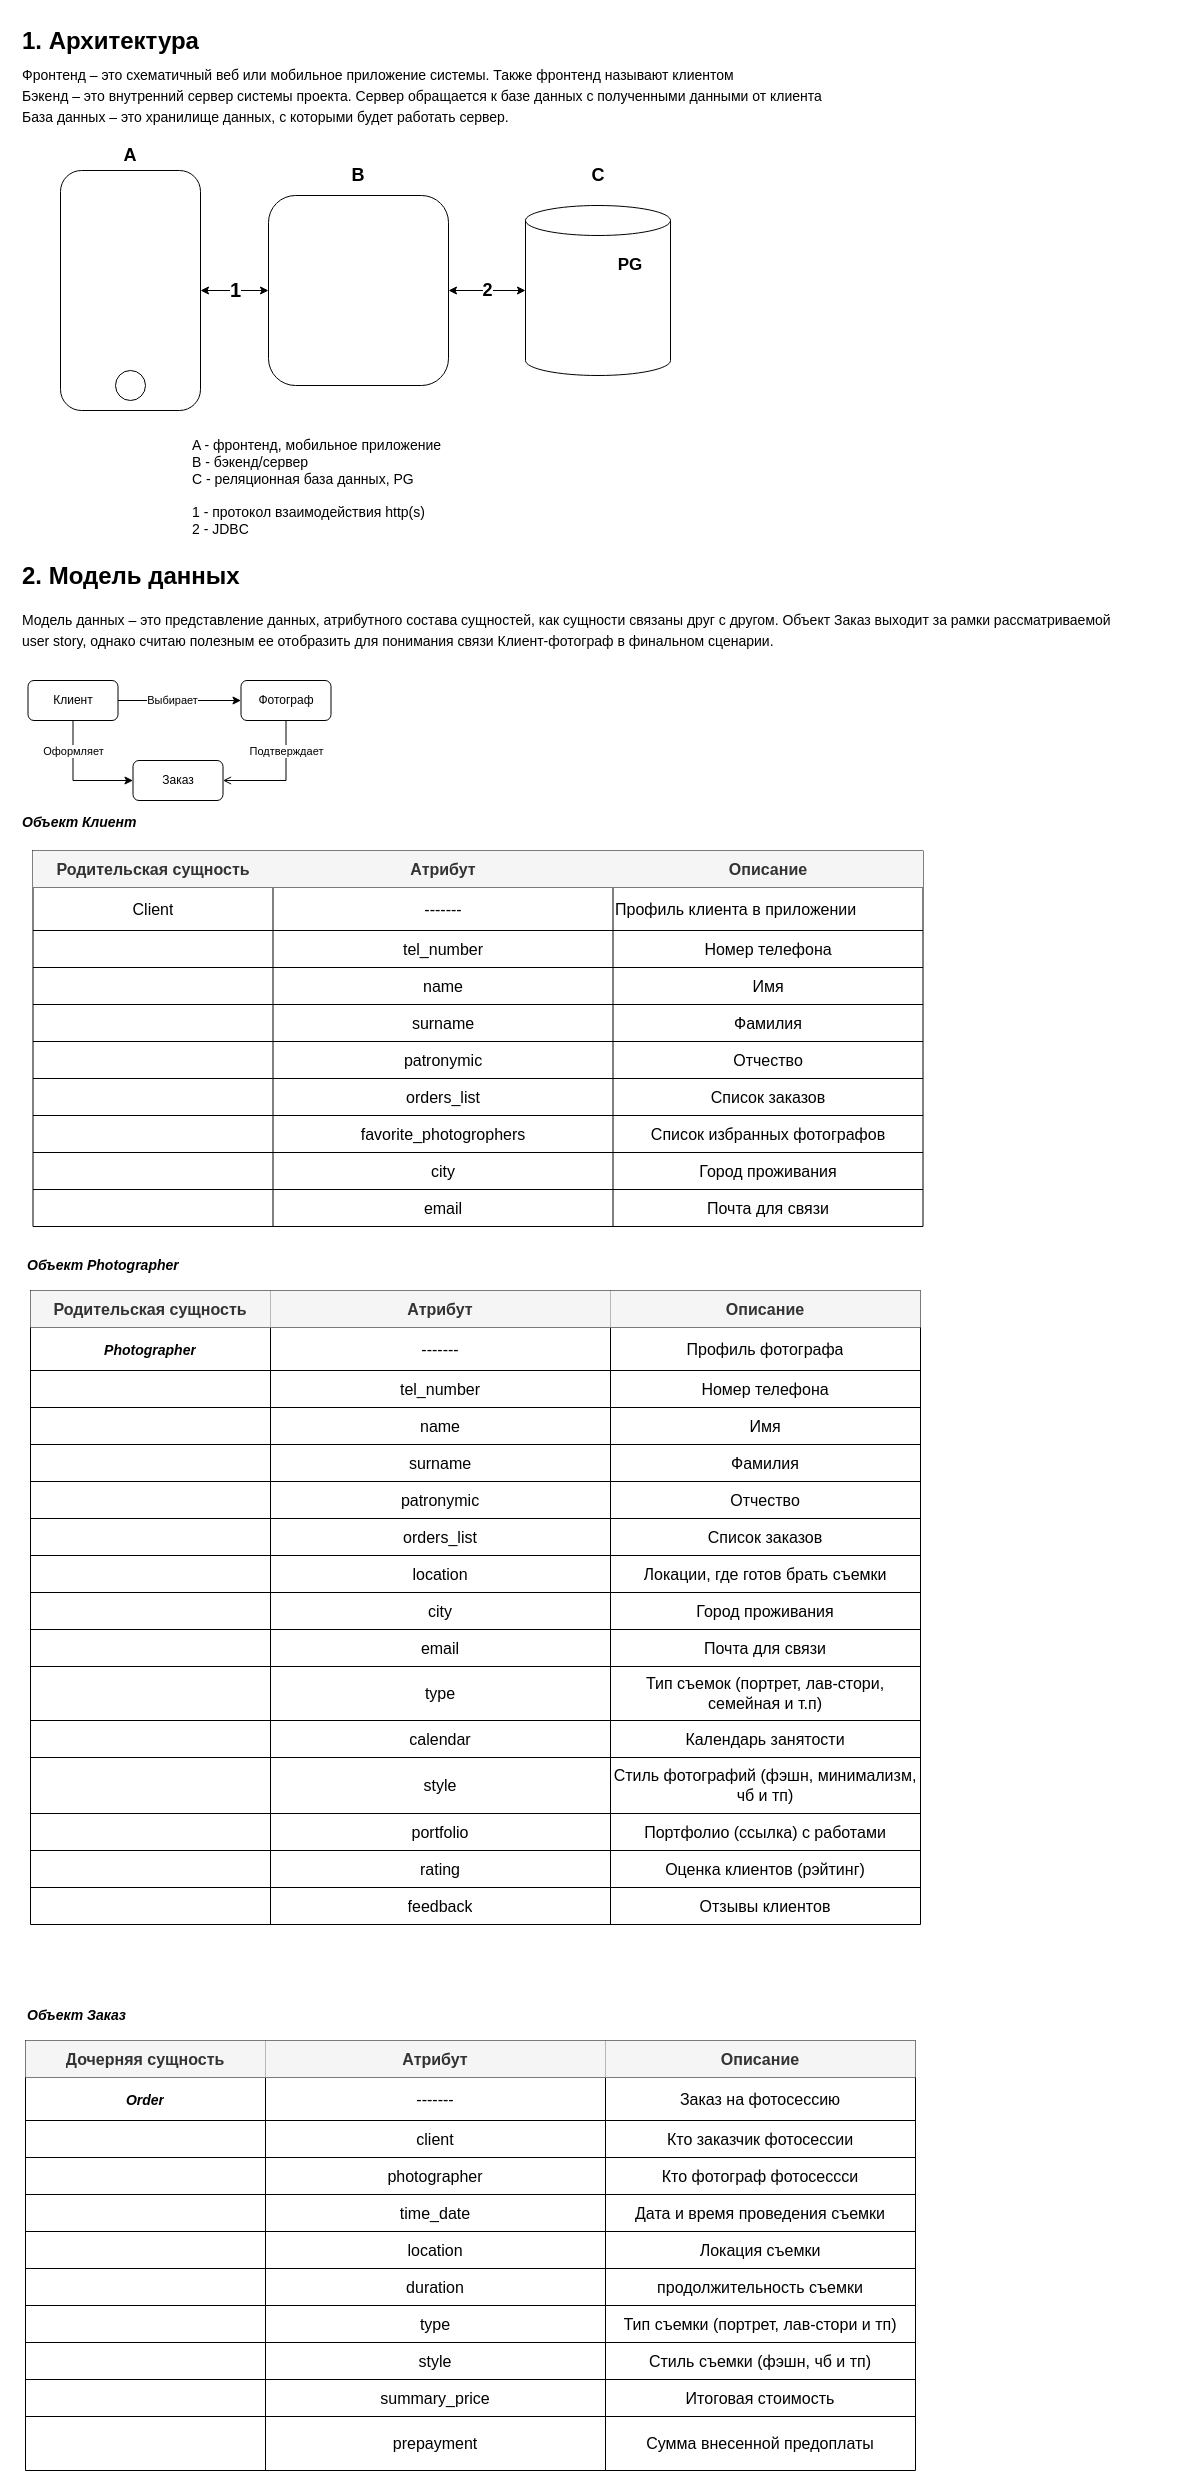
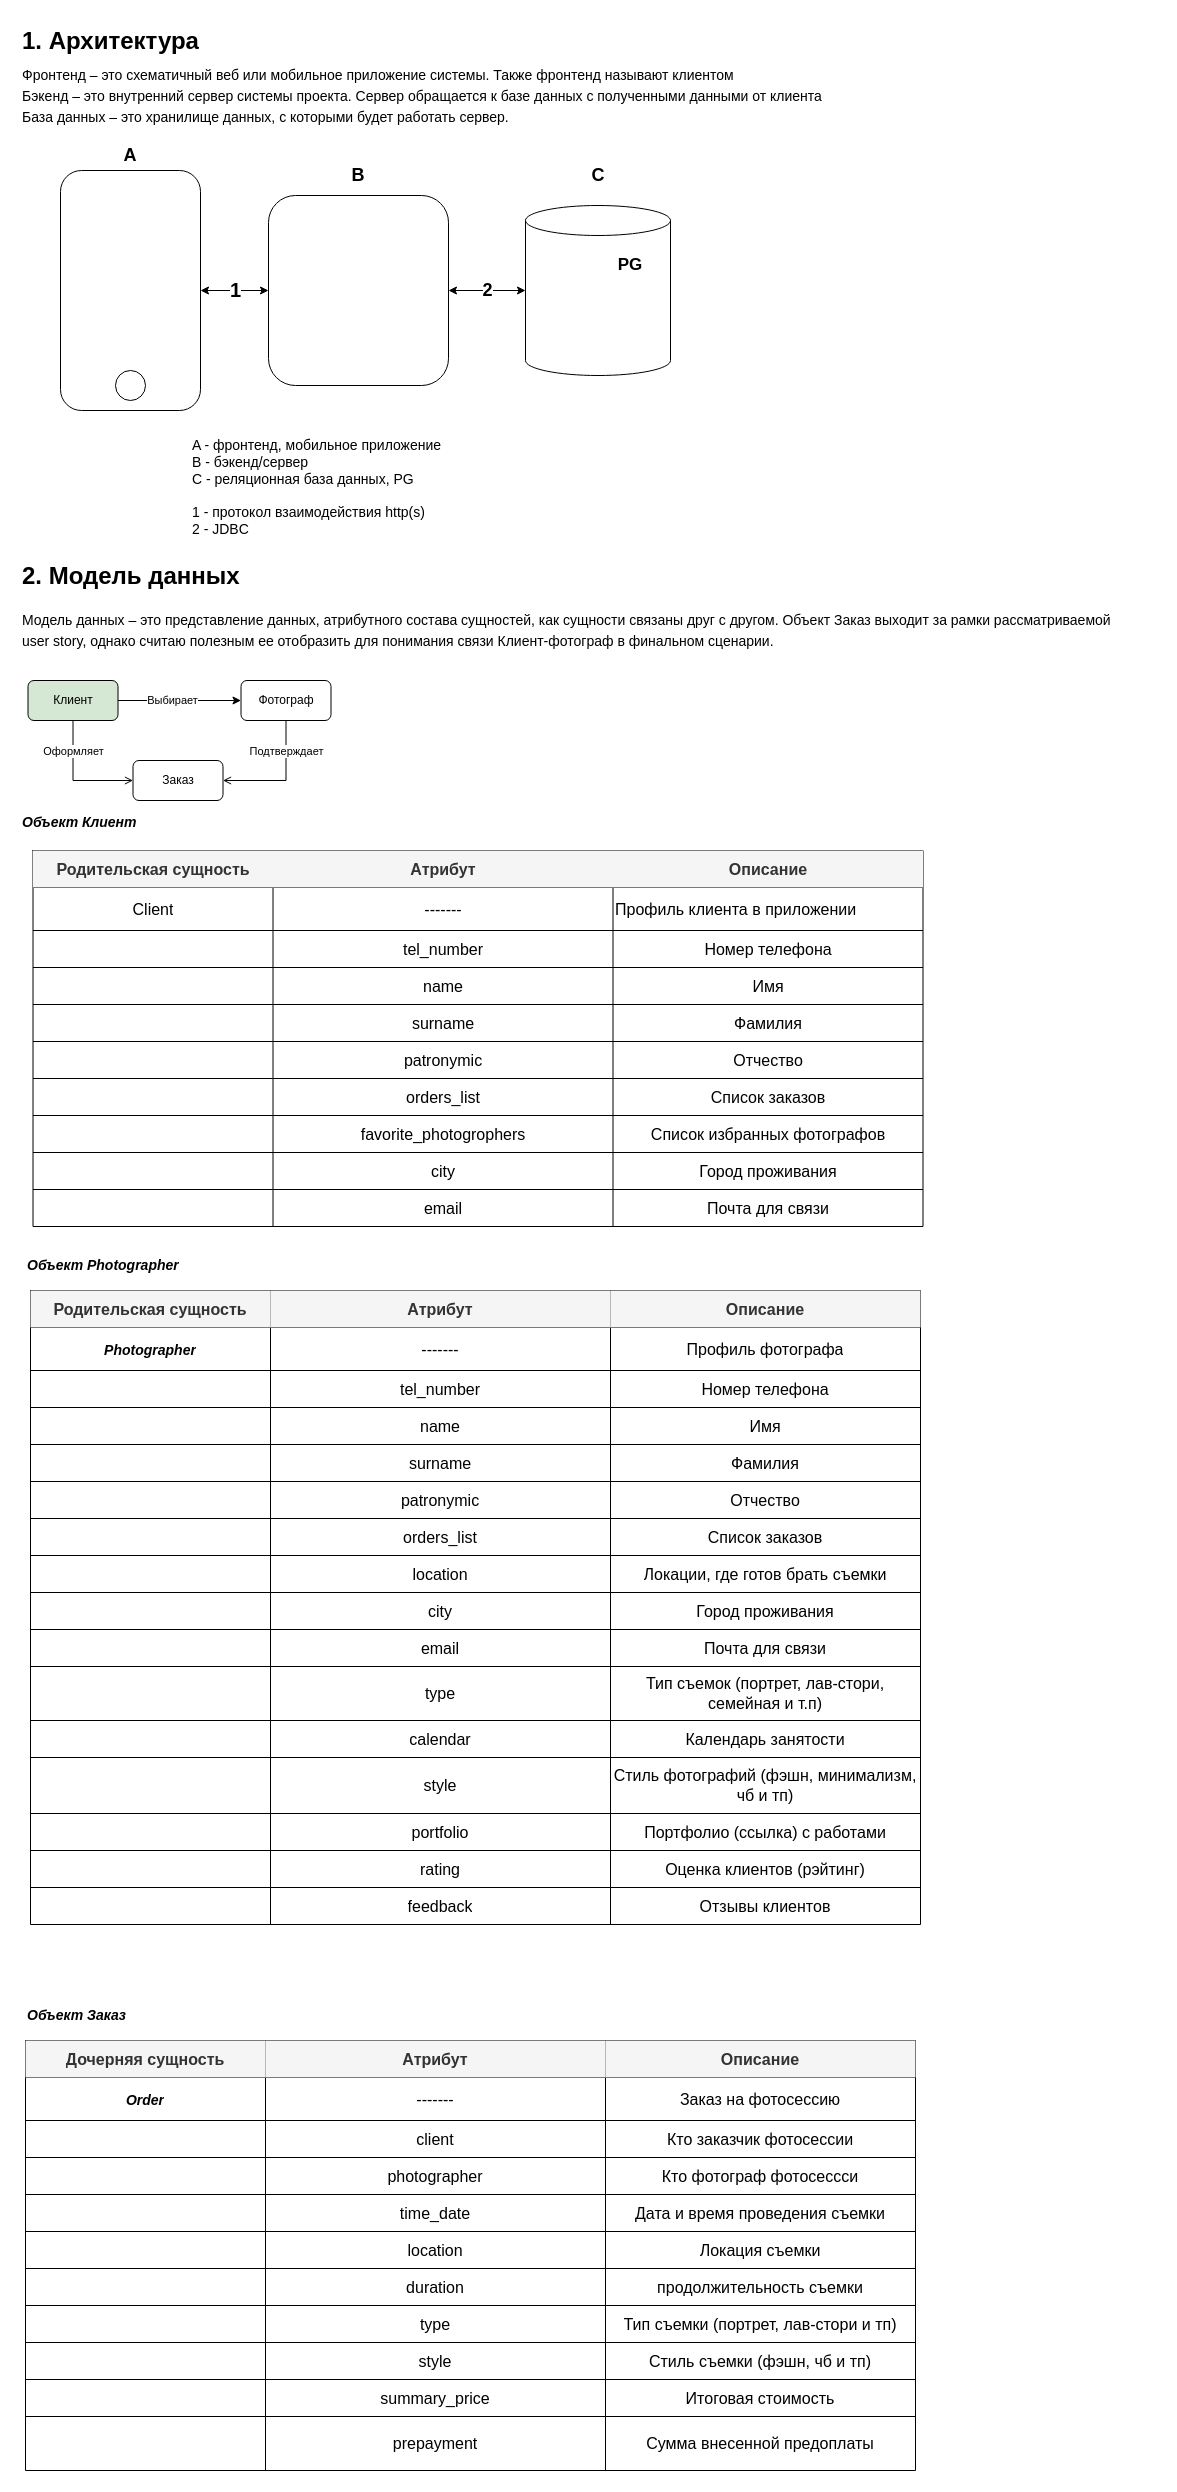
node "Клиент": fillcolor #ffffff -> #d5e8d4
edge "Клиент" -> "Заказ": arrowhead classic -> open
